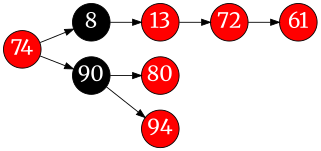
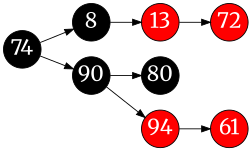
edge "72" -> "61": now "94" -> "61"
node "74": fillcolor red -> black
node "80": fillcolor red -> black
